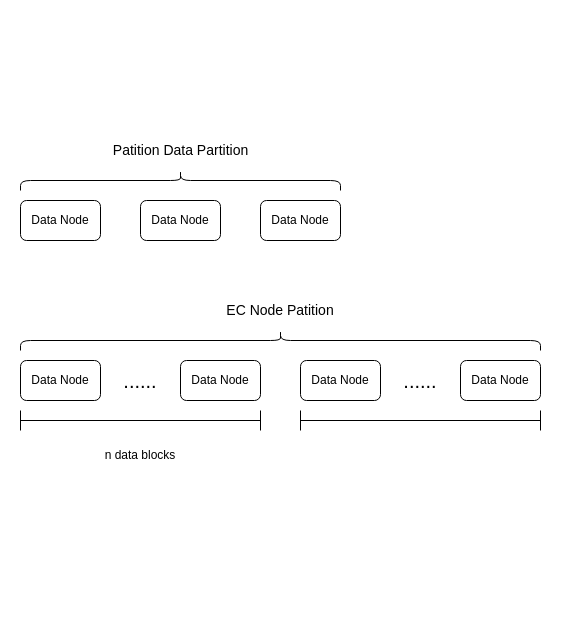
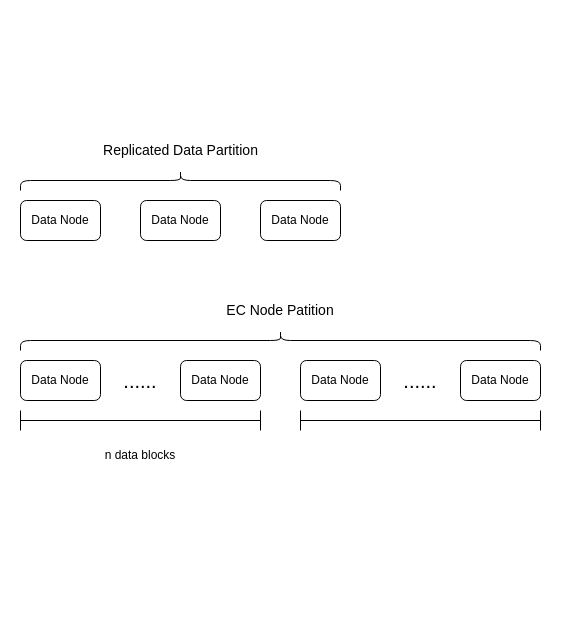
node "Patition Data Partition": label "Patition Data Partition" -> "Replicated Data Partition"
